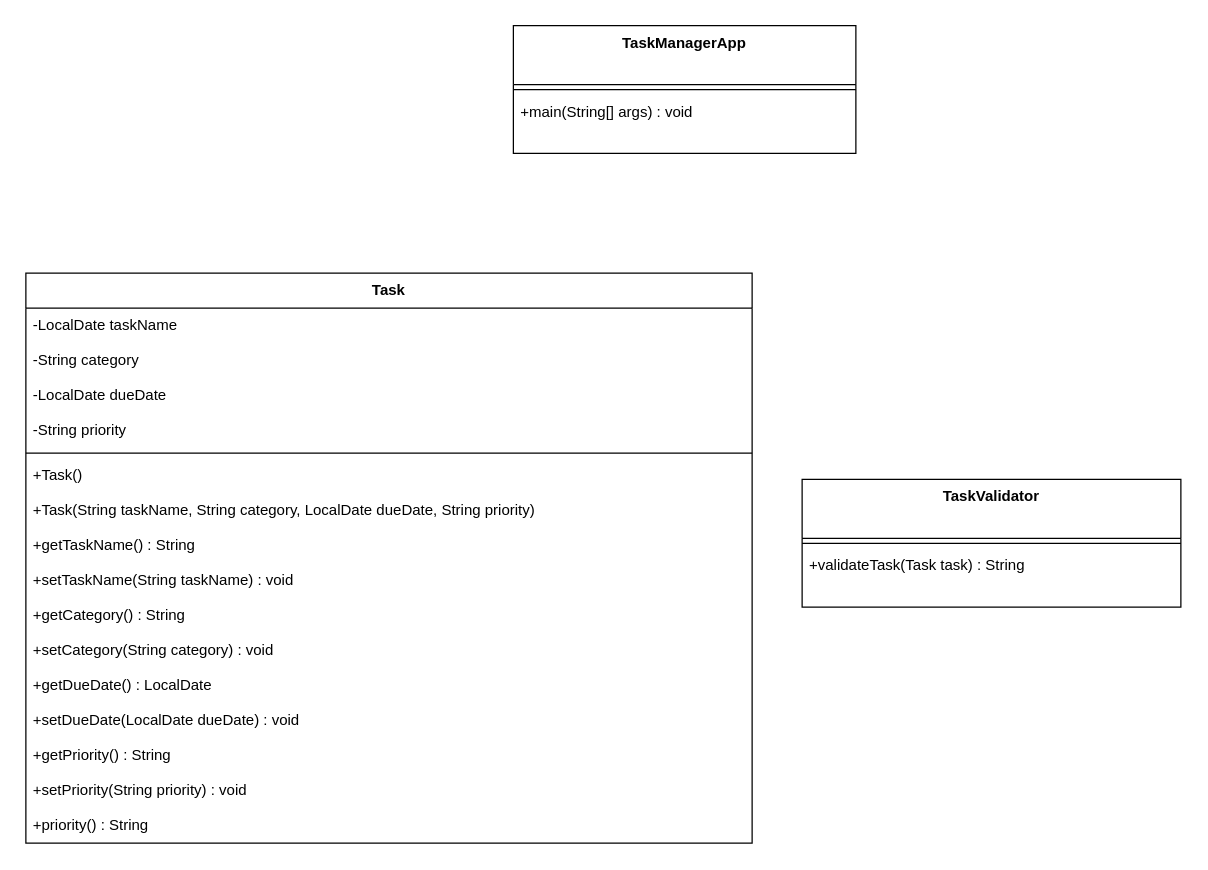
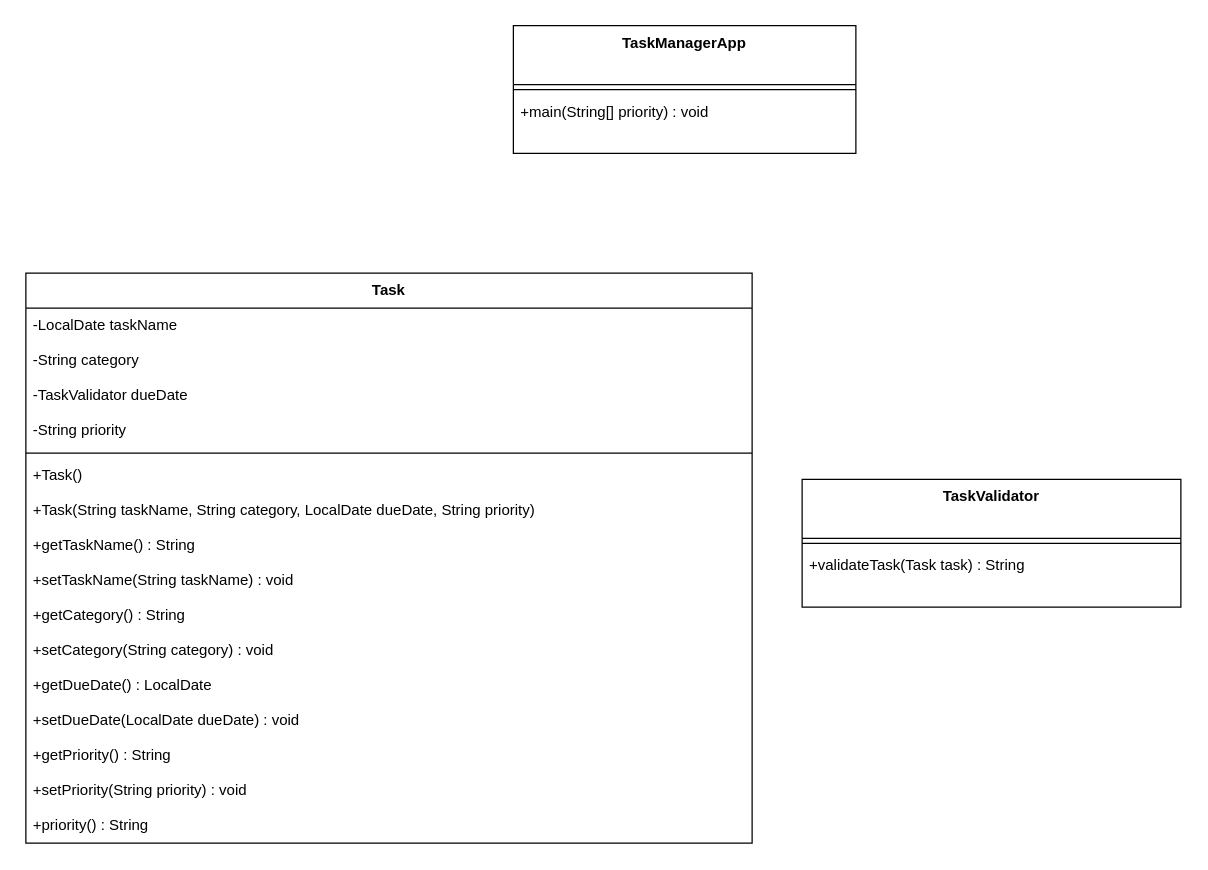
node "+main(String[] args) : void": label "+main(String[] args) : void" -> "+main(String[] priority) : void"
node "-LocalDate dueDate": label "-LocalDate dueDate" -> "-TaskValidator dueDate"
